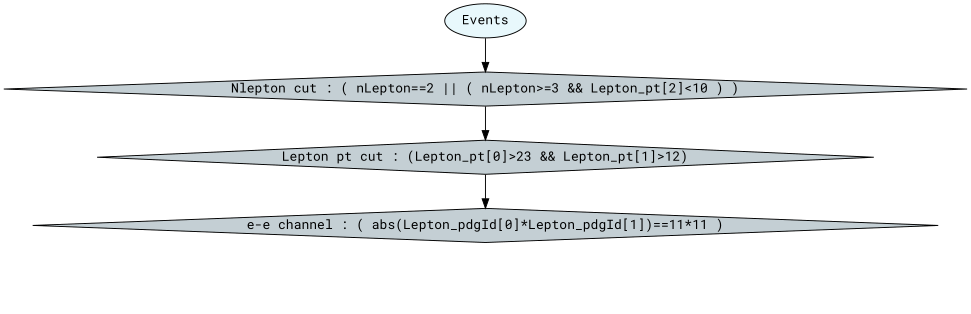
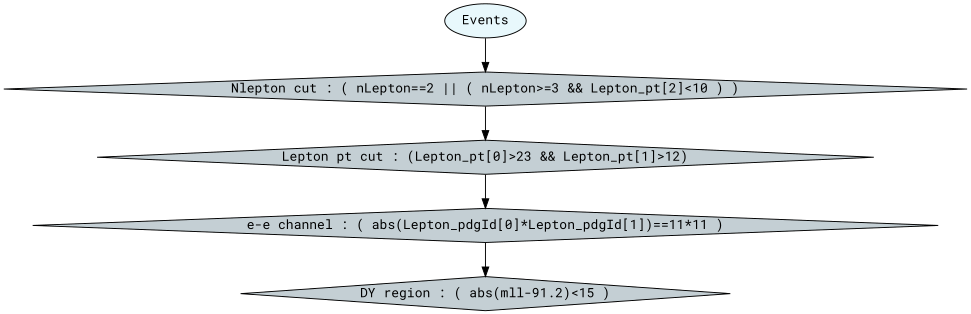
node "DY region : ( abs(mll-91.2)<15 )": added
